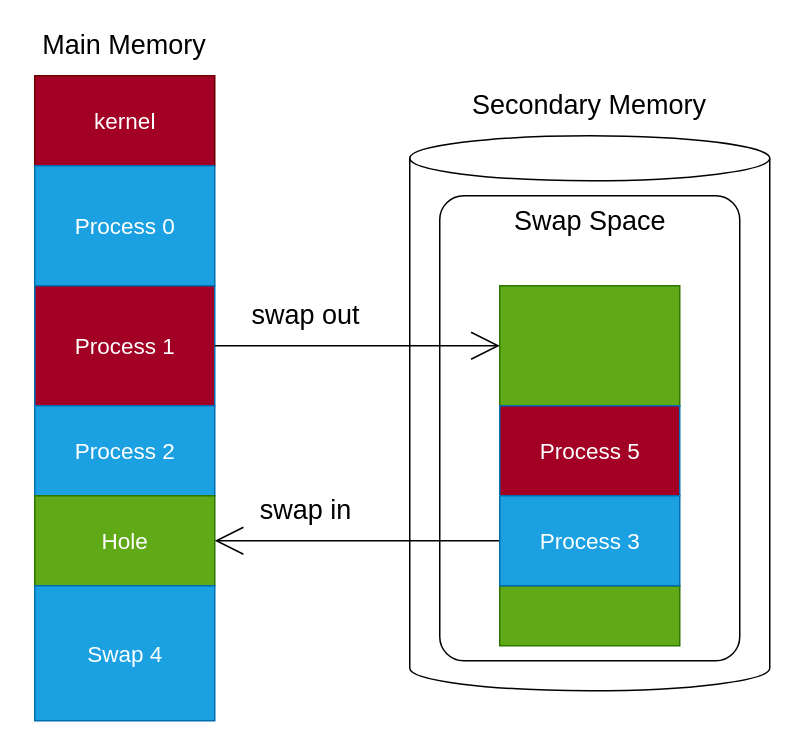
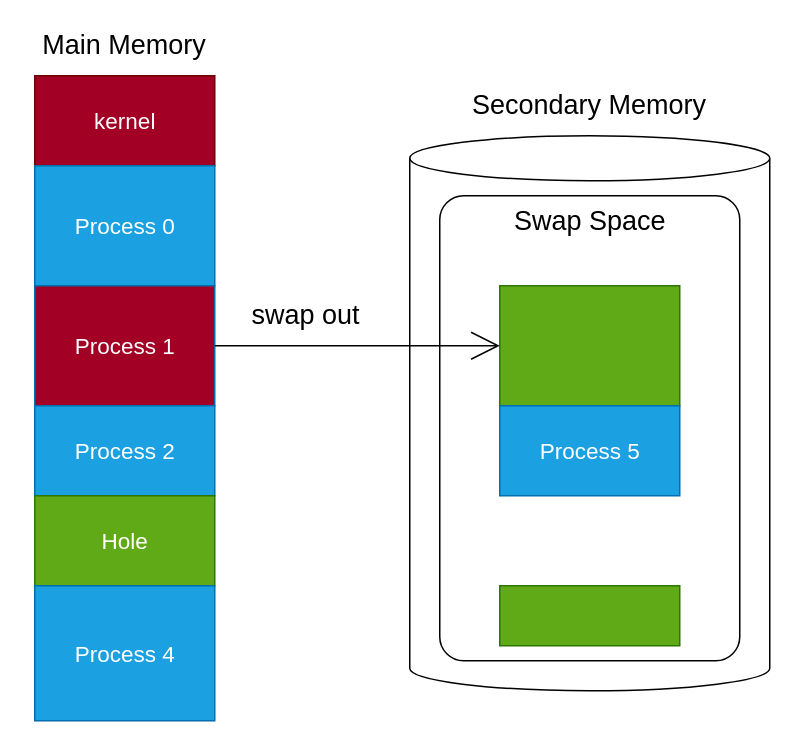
node "Process 5": fillcolor #a20025 -> #1ba1e2
edge "Process 3" -> "Hole": removed, label "swap in"
node "Process 3": removed
node "Swap 4": label "Swap 4" -> "Process 4"
